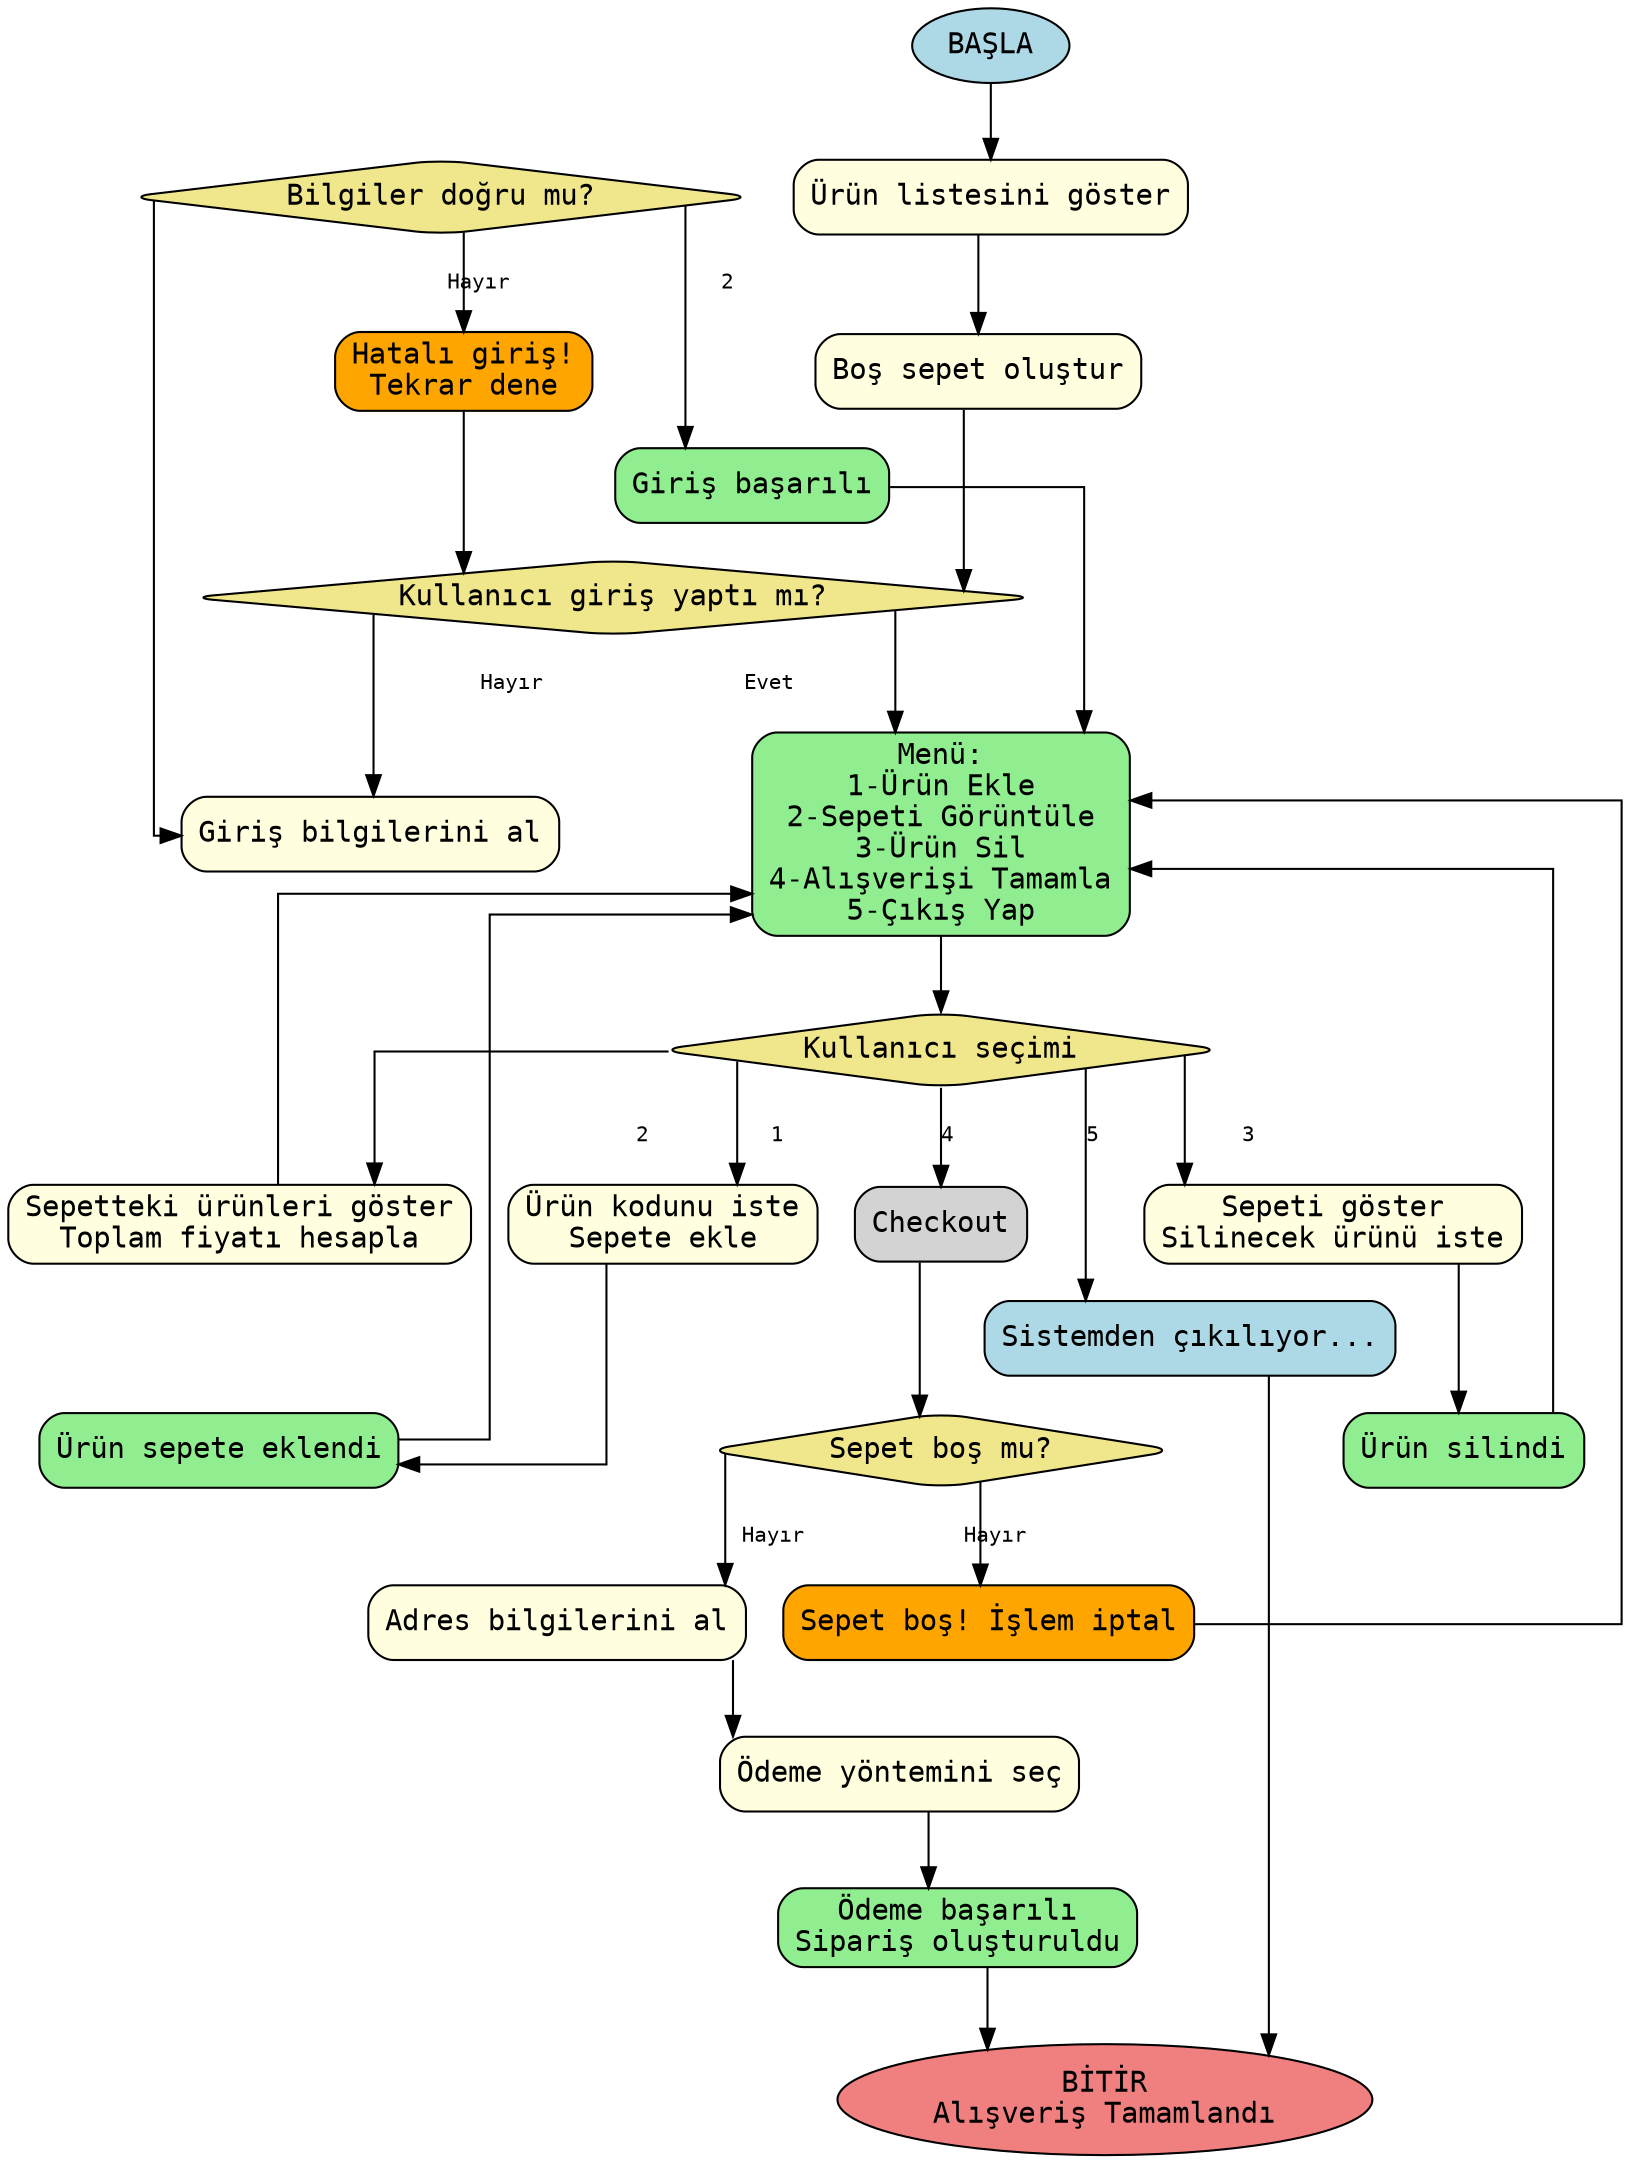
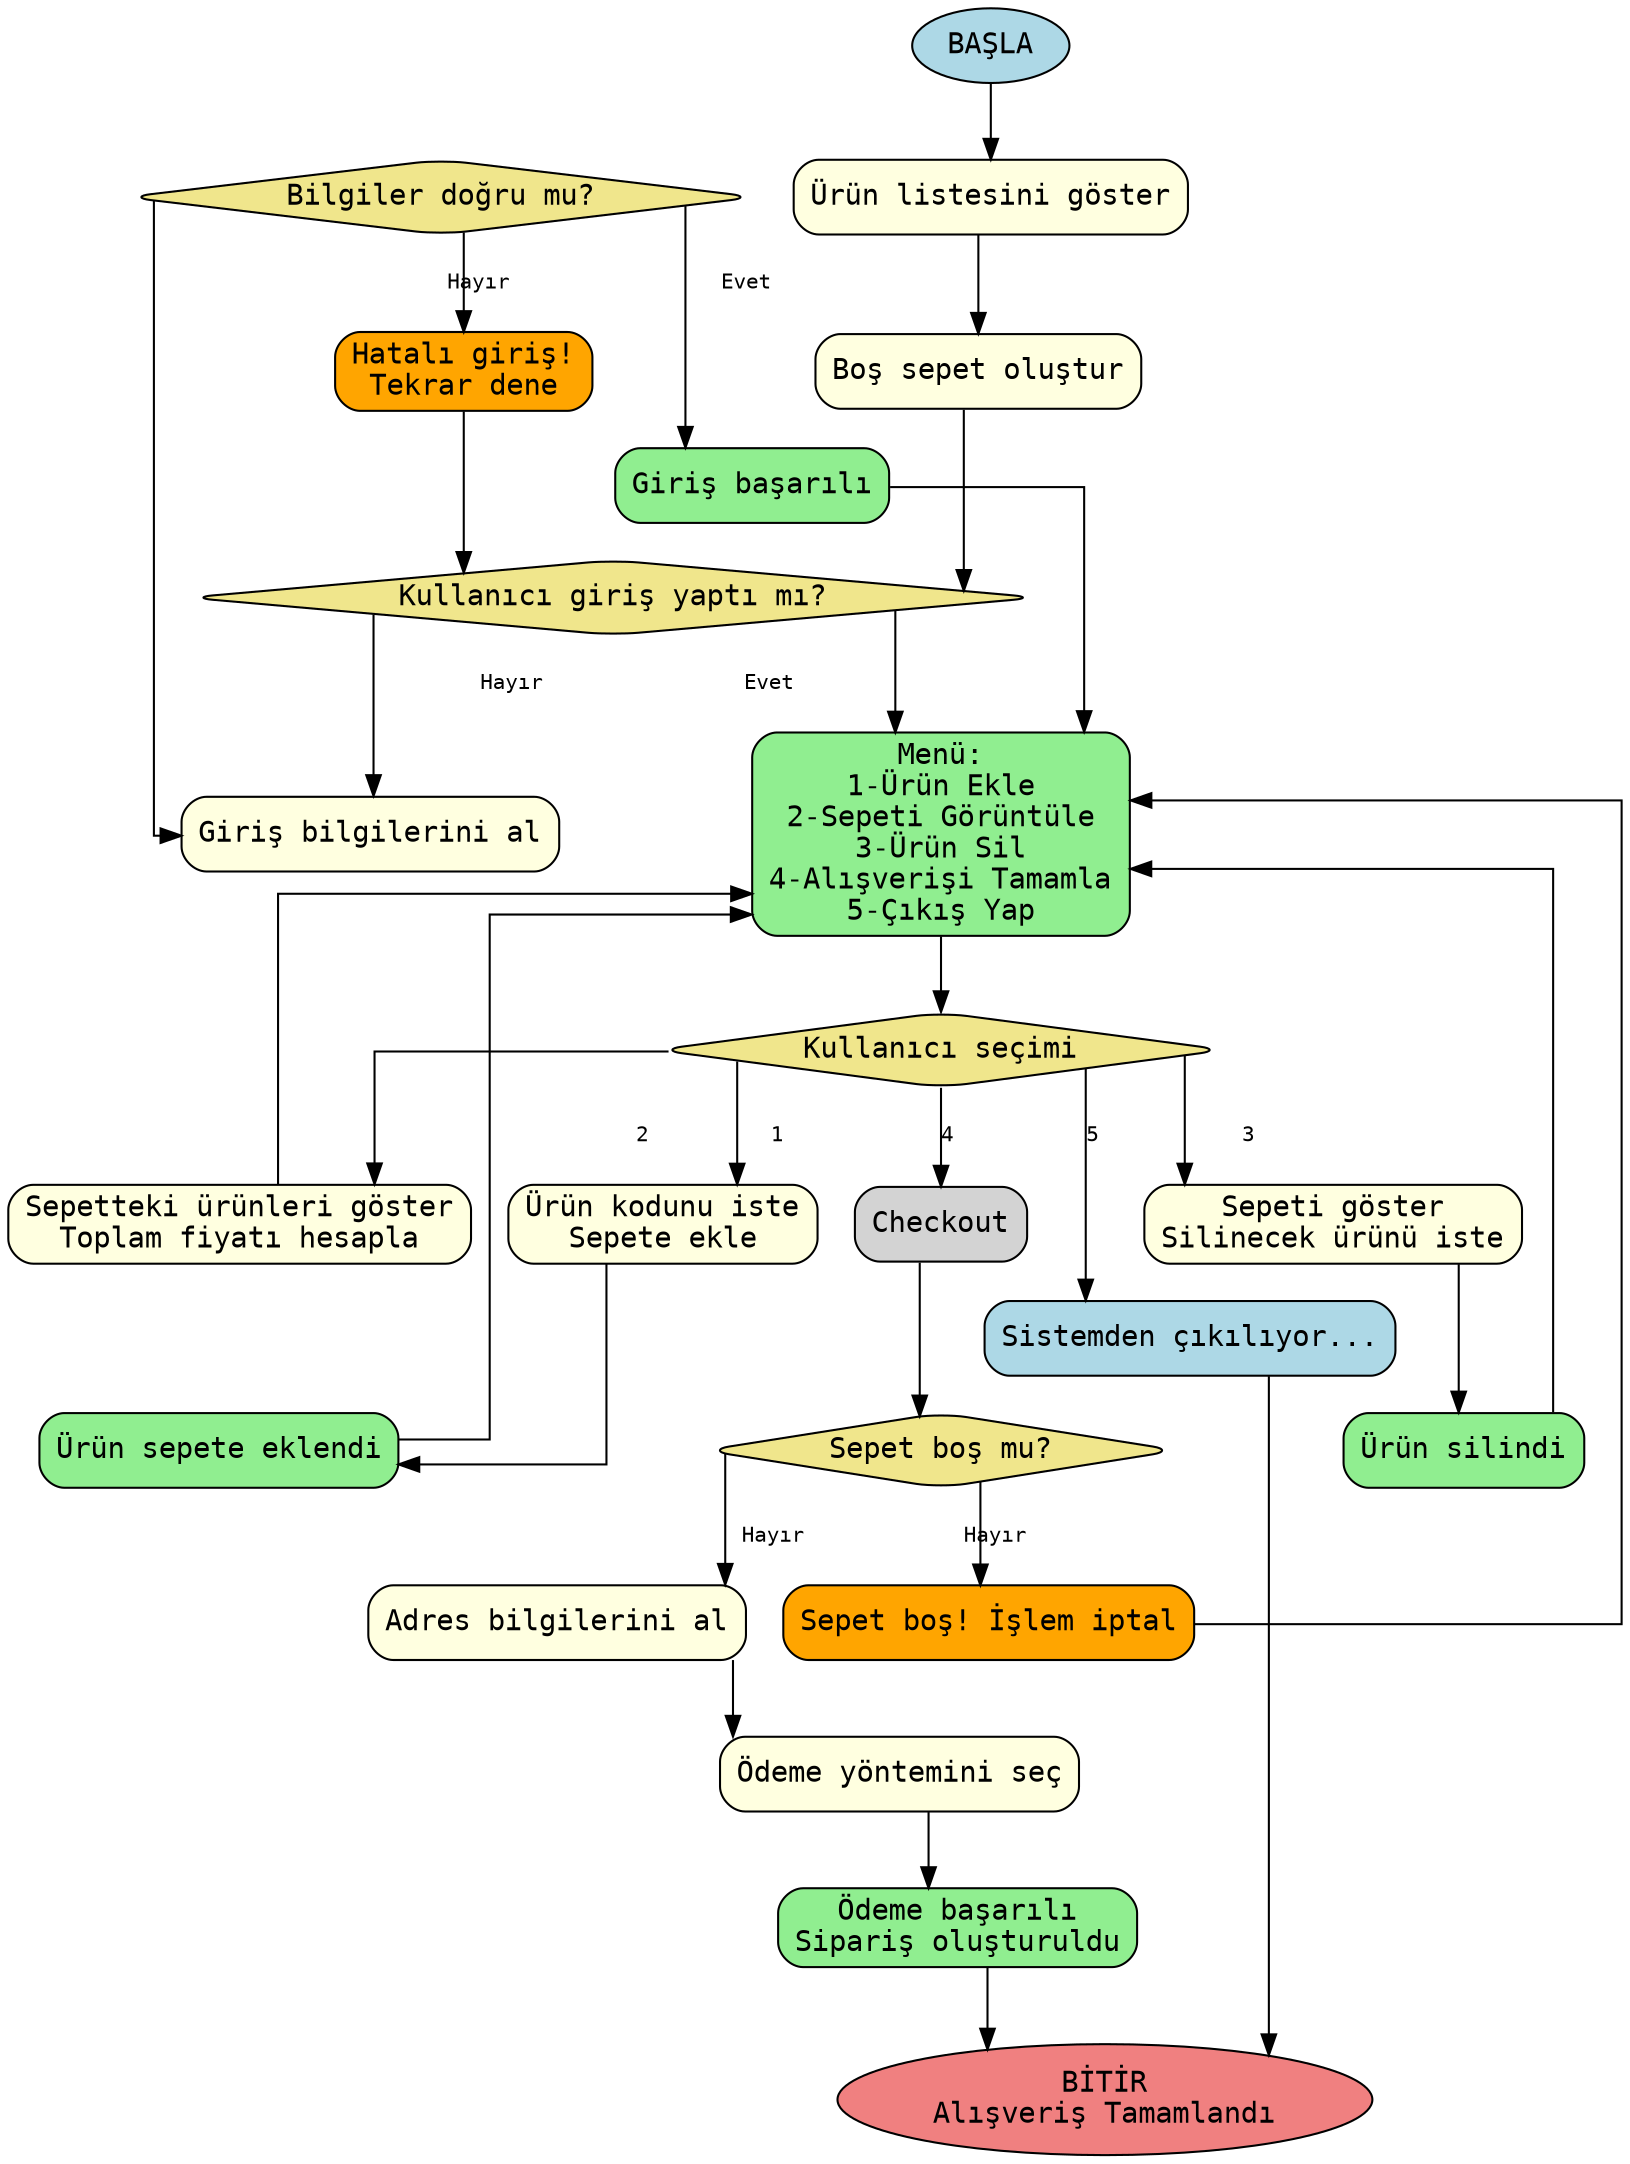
edge "Bilgiler doğru mu?" -> "Giriş başarılı": label "2" -> "Evet"
